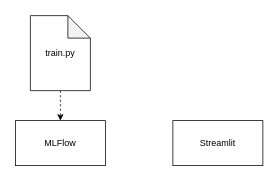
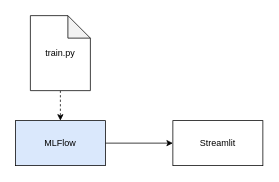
node "MLFlow": fillcolor #ffffff -> #dae8fc
edge "MLFlow" -> "Streamlit": added
